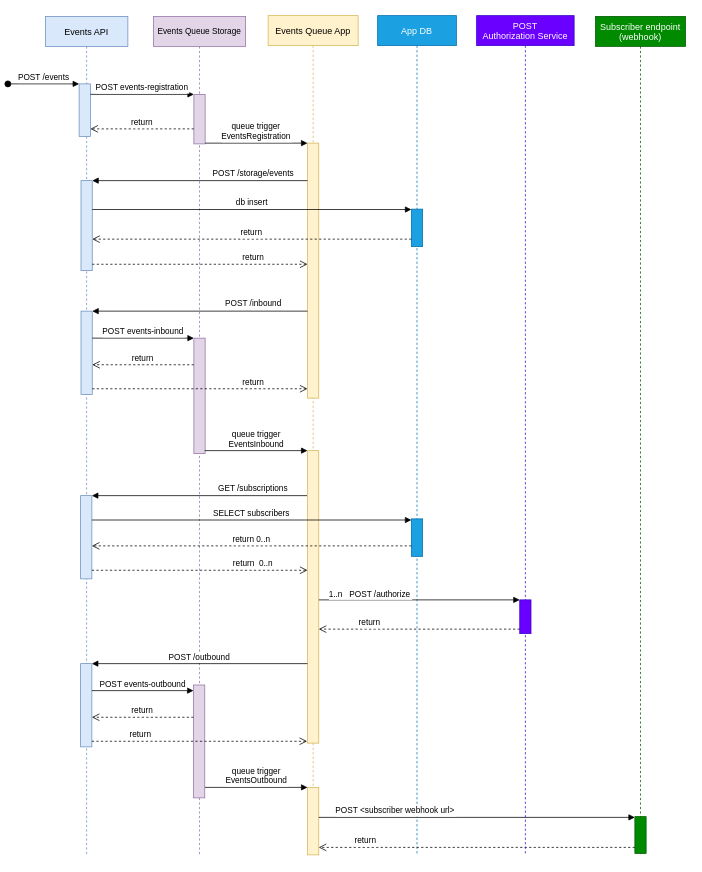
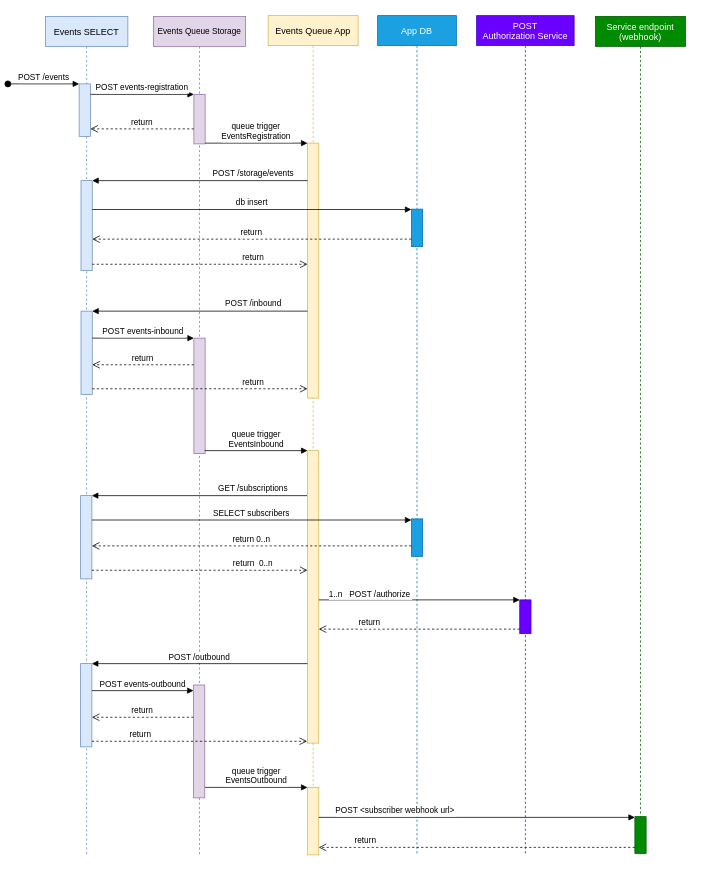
node "Subscriber endpoint (webhook)": label "Subscriber endpoint (webhook)" -> "Service endpoint (webhook)"
node "Events API": label "Events API" -> "Events SELECT"
